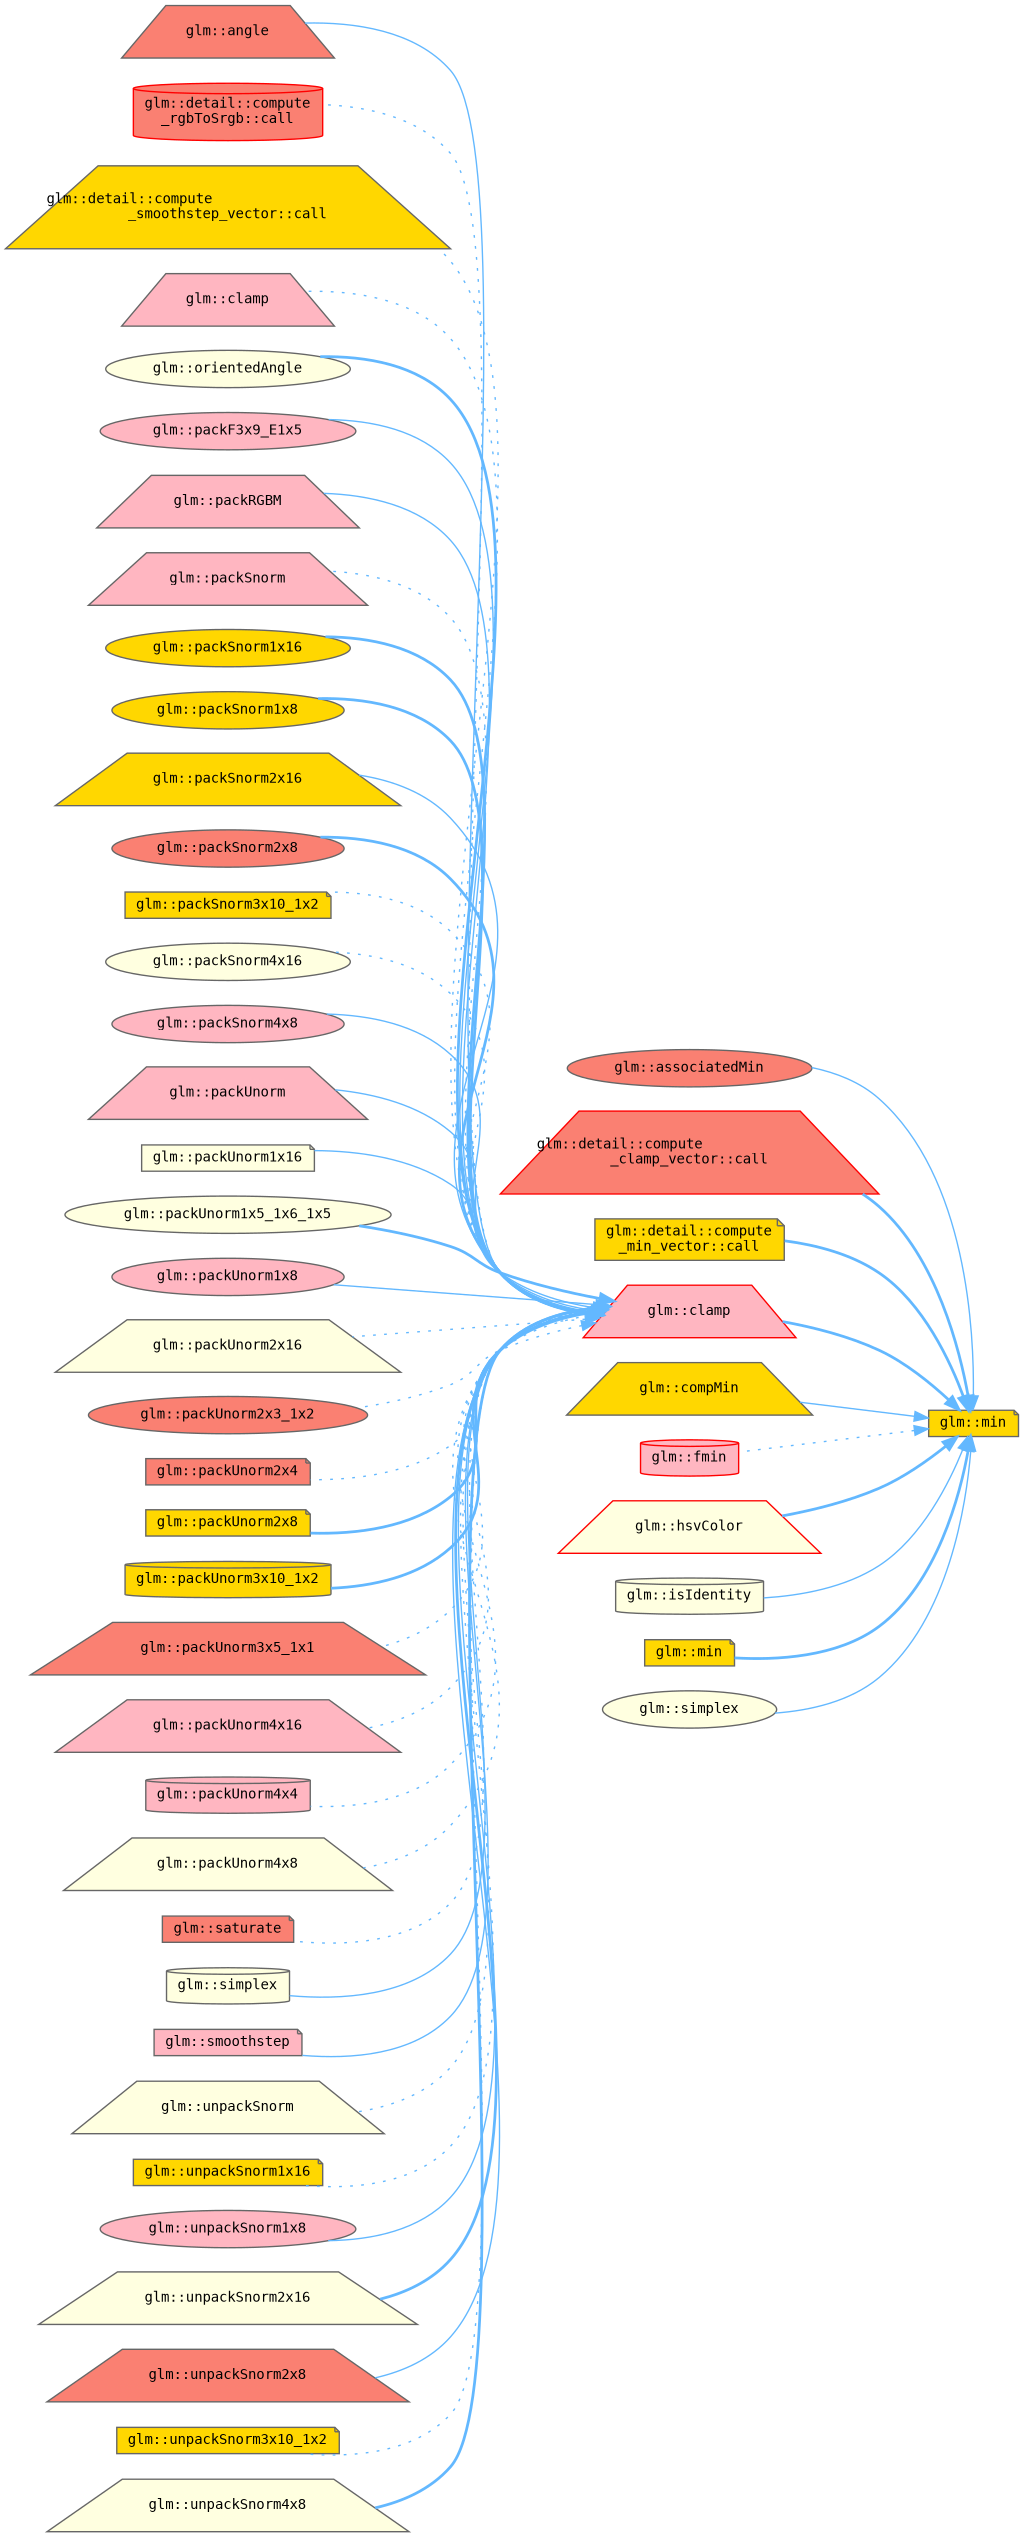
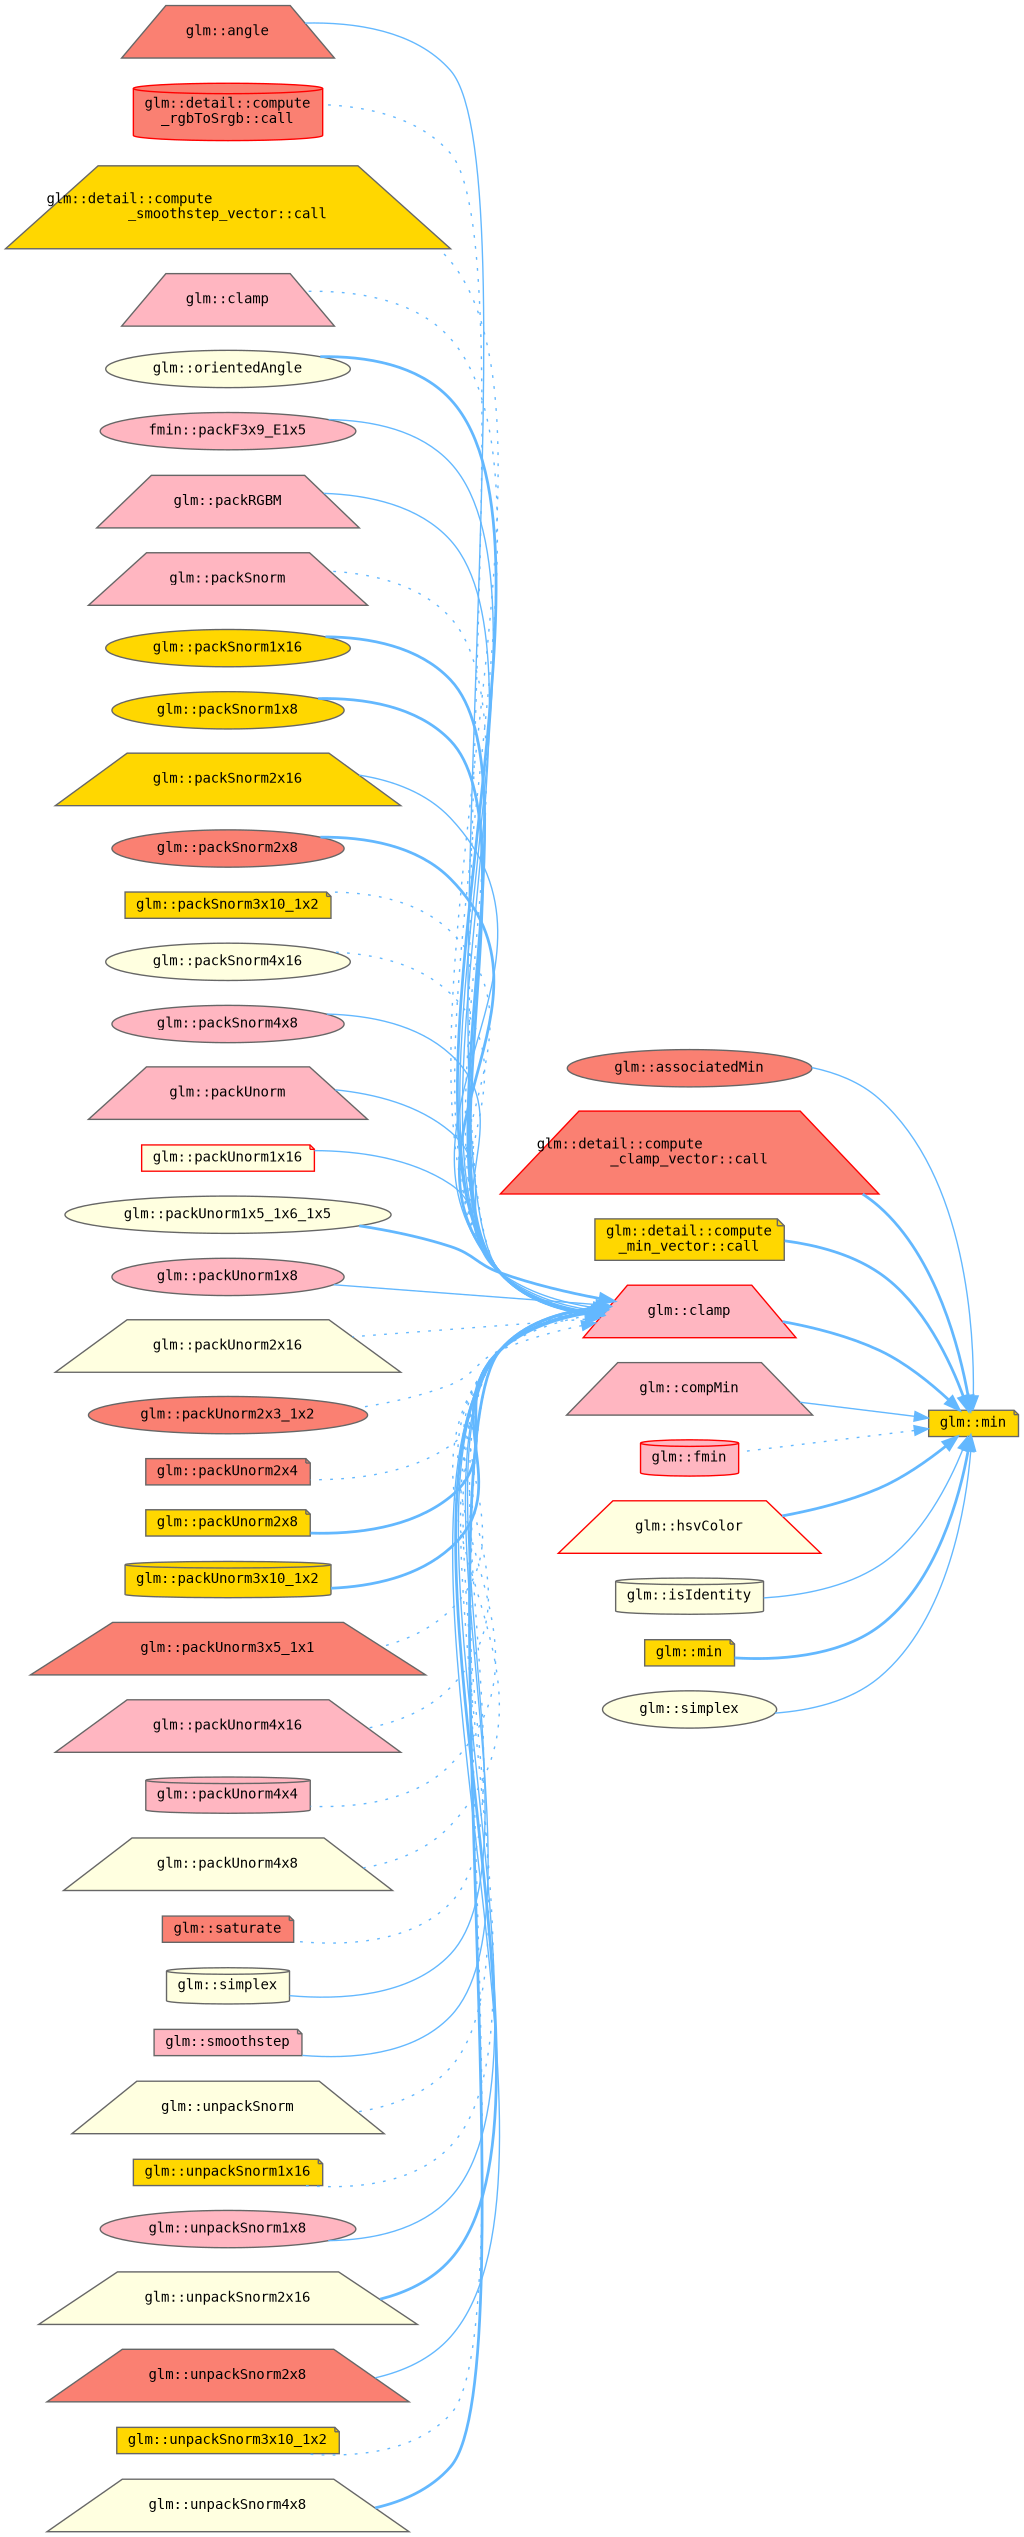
node "glm::packF3x9_E1x5": label "glm::packF3x9_E1x5" -> "fmin::packF3x9_E1x5"
node "glm::packUnorm1x16": color grey40 -> red
node "glm::compMin": fillcolor gold -> lightpink
